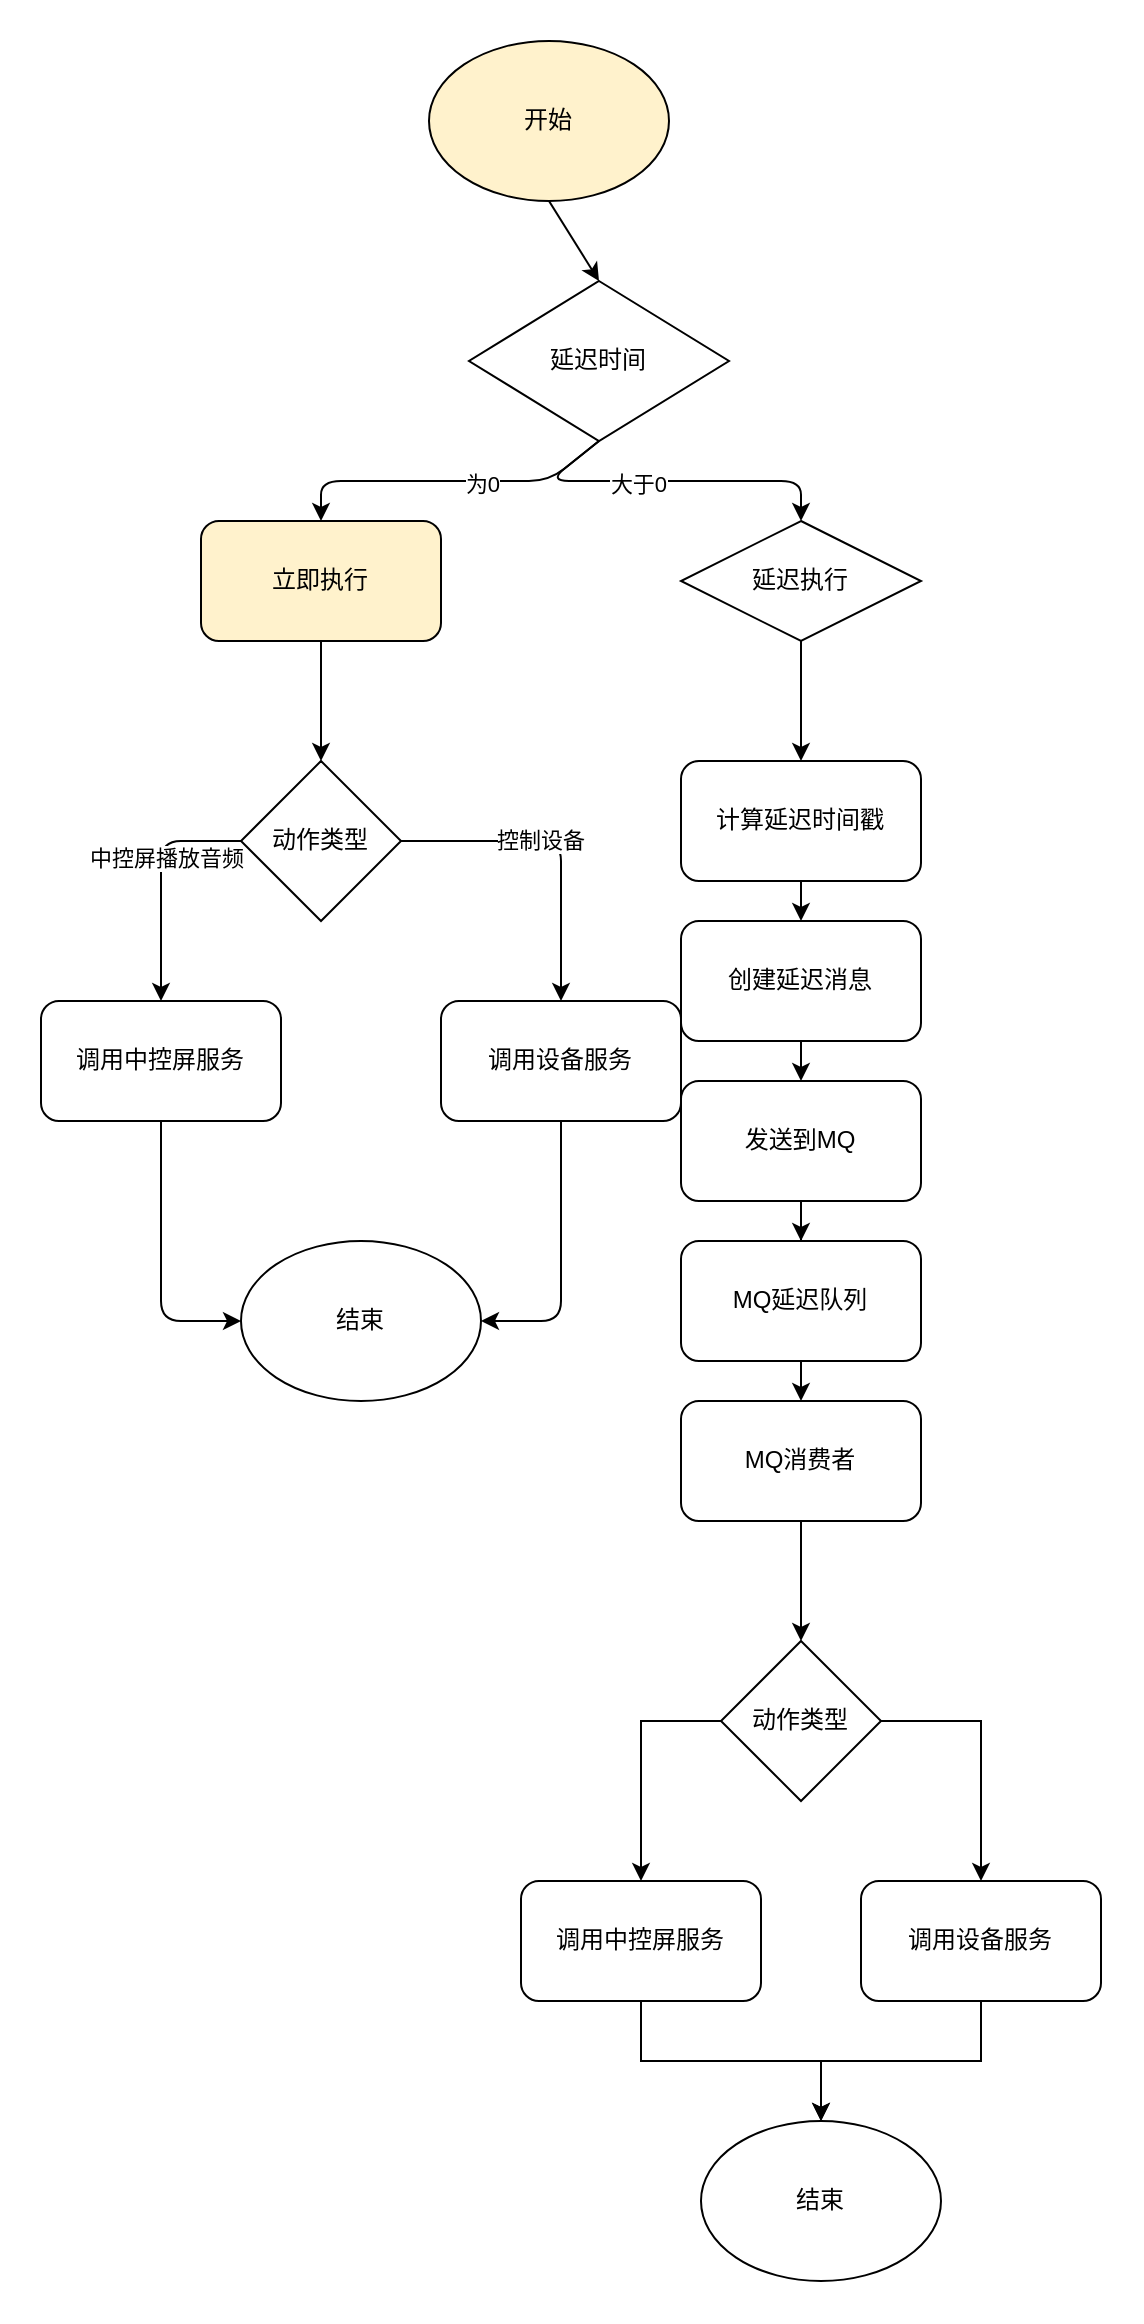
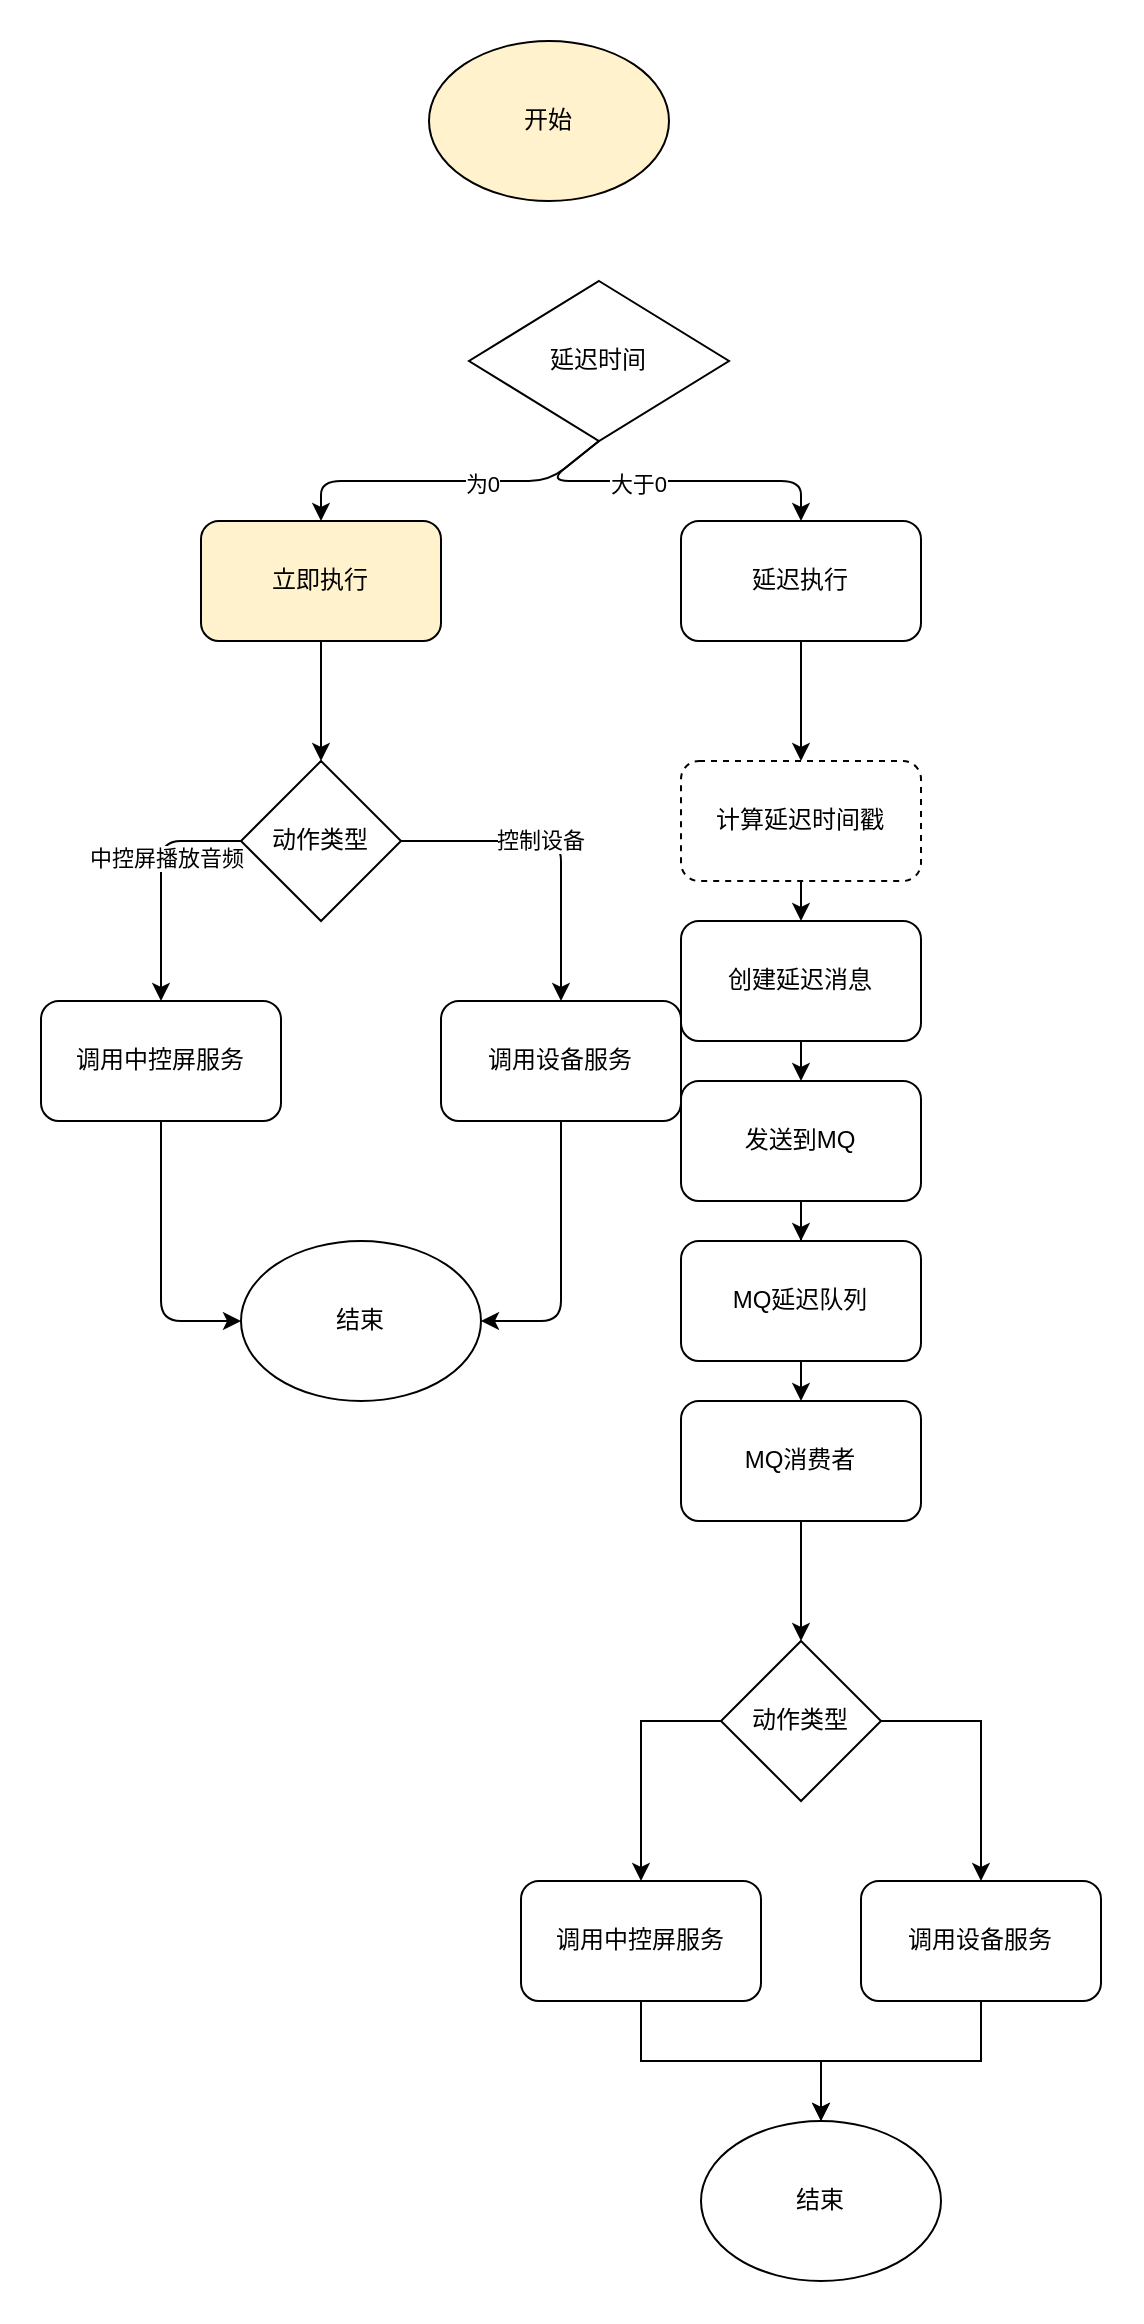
edge "开始" -> "延迟时间": removed
node "延迟执行": shape diamond -> rounded rectangle
node "计算延迟时间戳": style solid -> dashed
